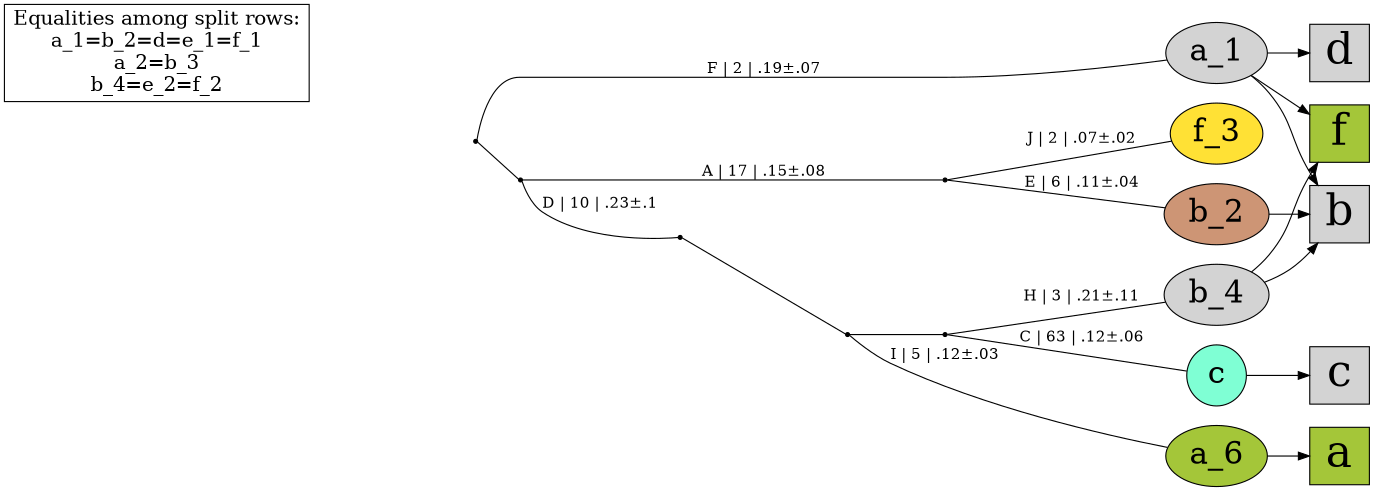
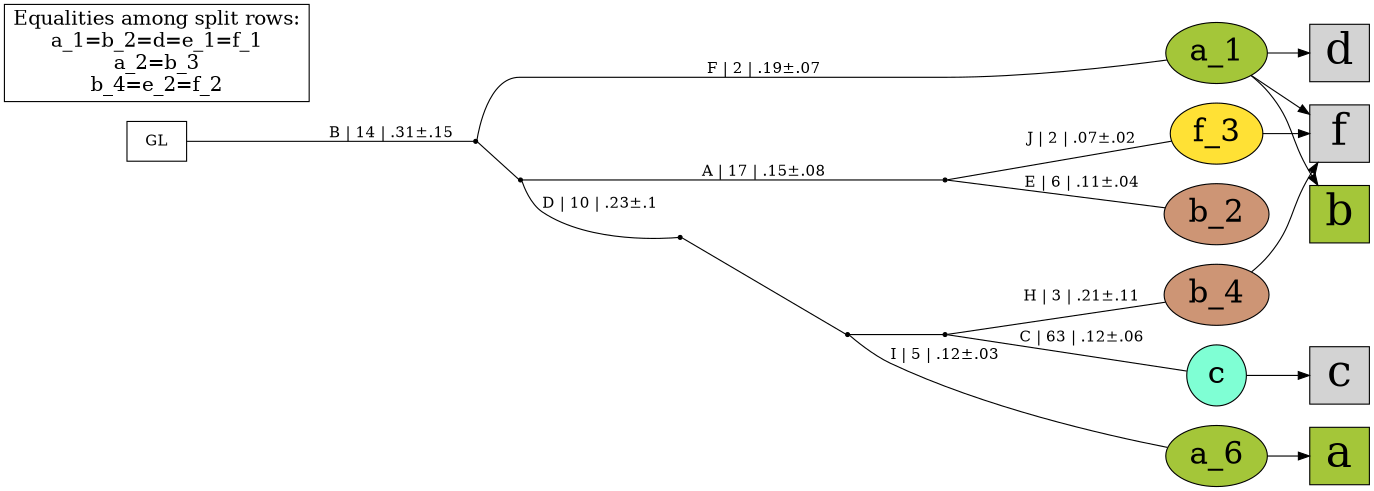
node "a_1": fillcolor lightgrey -> #a4c639
edge "f_3" -> "f": added
node "f": fillcolor #a4c639 -> lightgrey
node "GL": added
edge "b_2" -> "b": removed
node "b": fillcolor lightgrey -> #a4c639
edge "b_4" -> "b": removed
node "b_4": fillcolor lightgrey -> #cd9575
